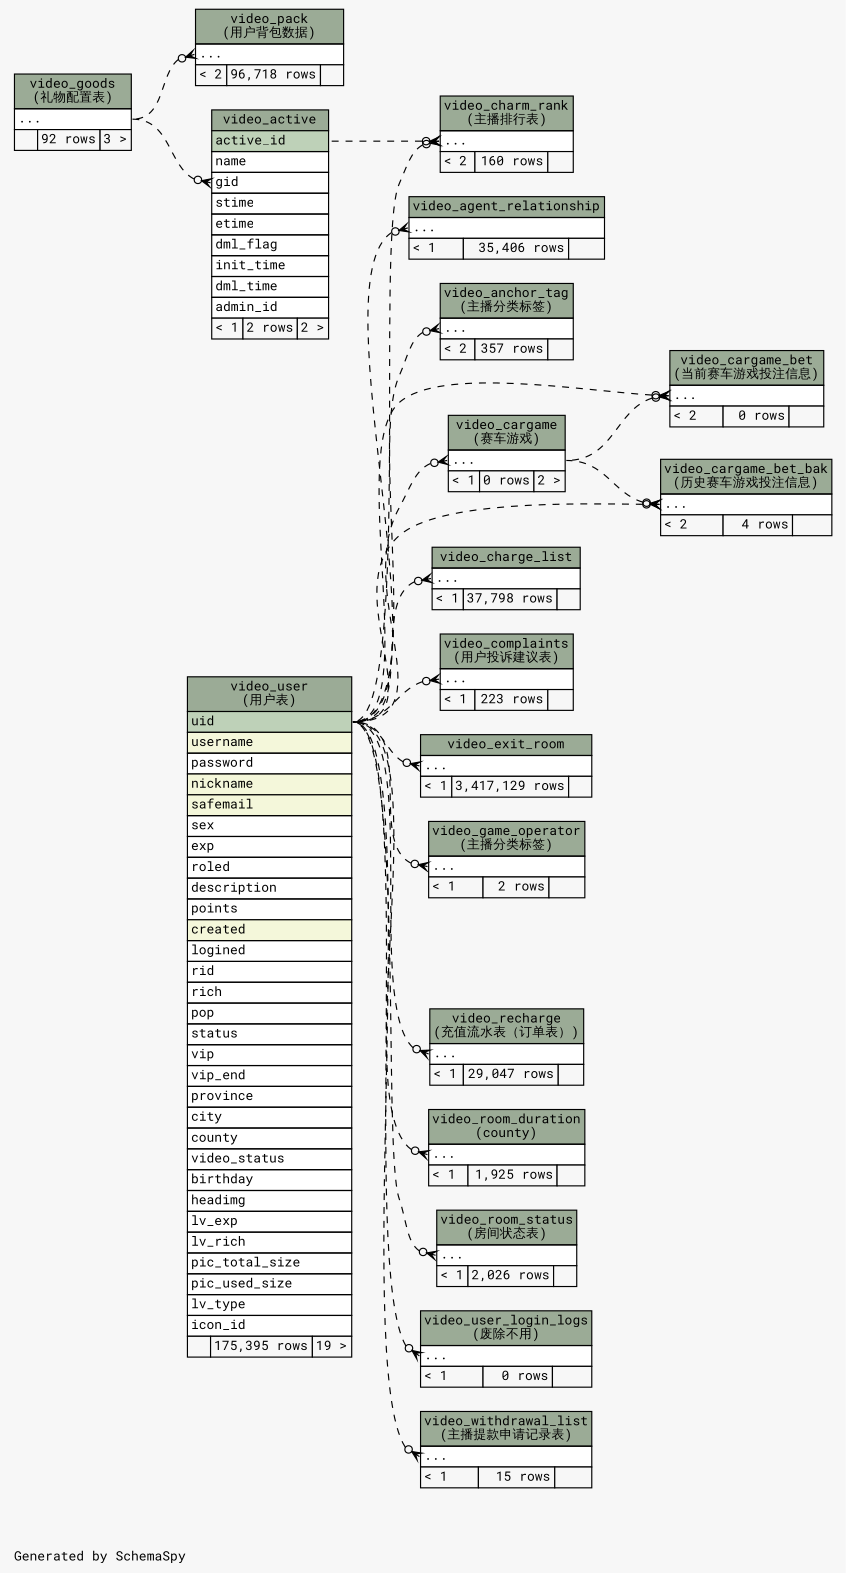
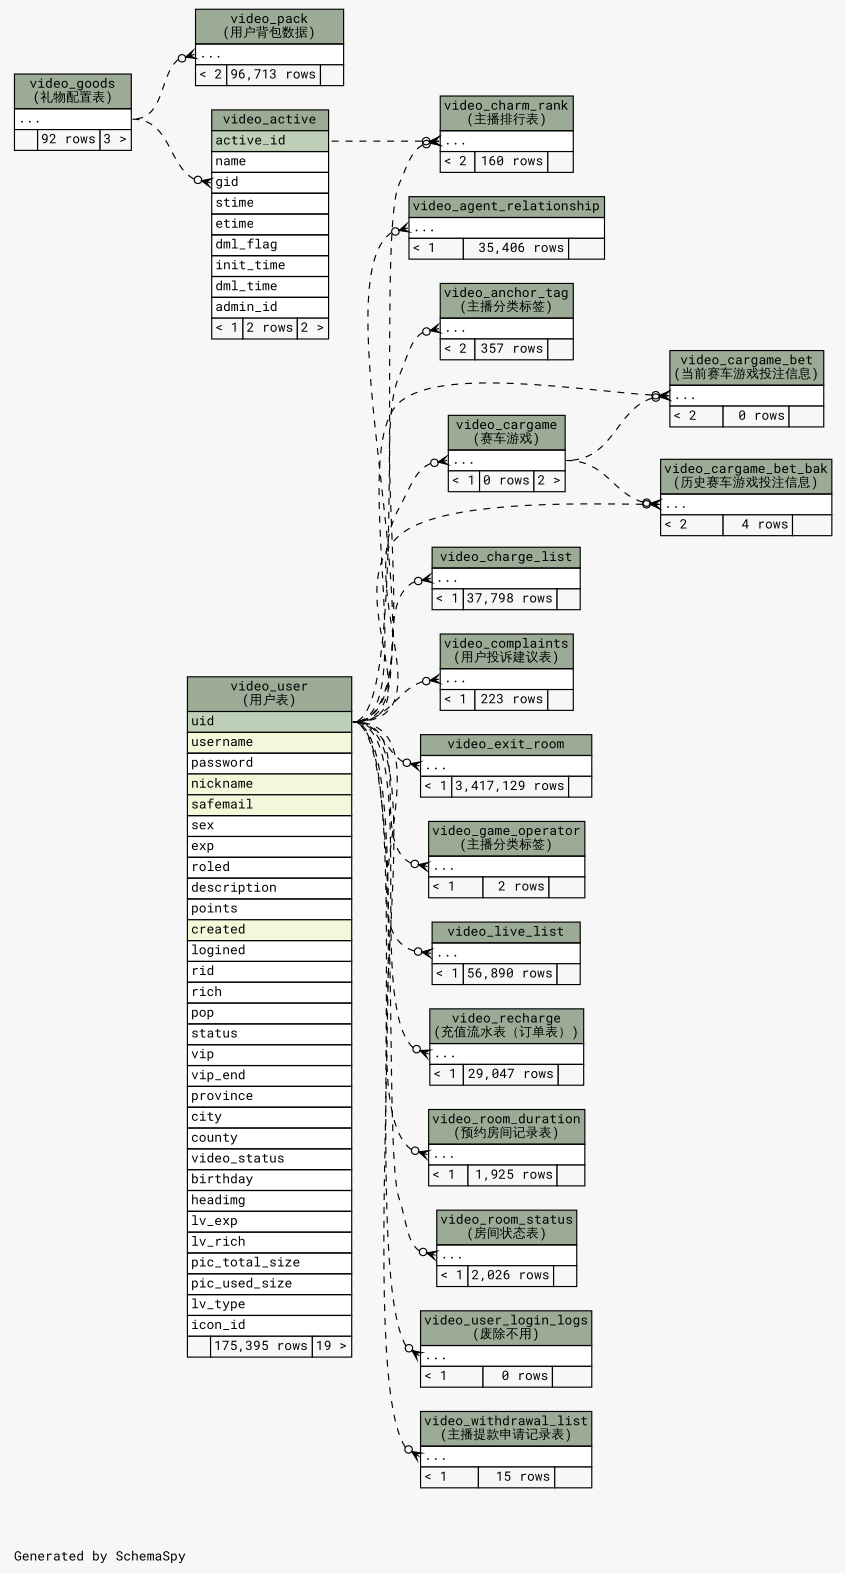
node "video_pack": text "96,718 rows" -> "96,713 rows"
node "video_live_list": added
node "video_room_duration": text "(county)" -> "(预约房间记录表)"
